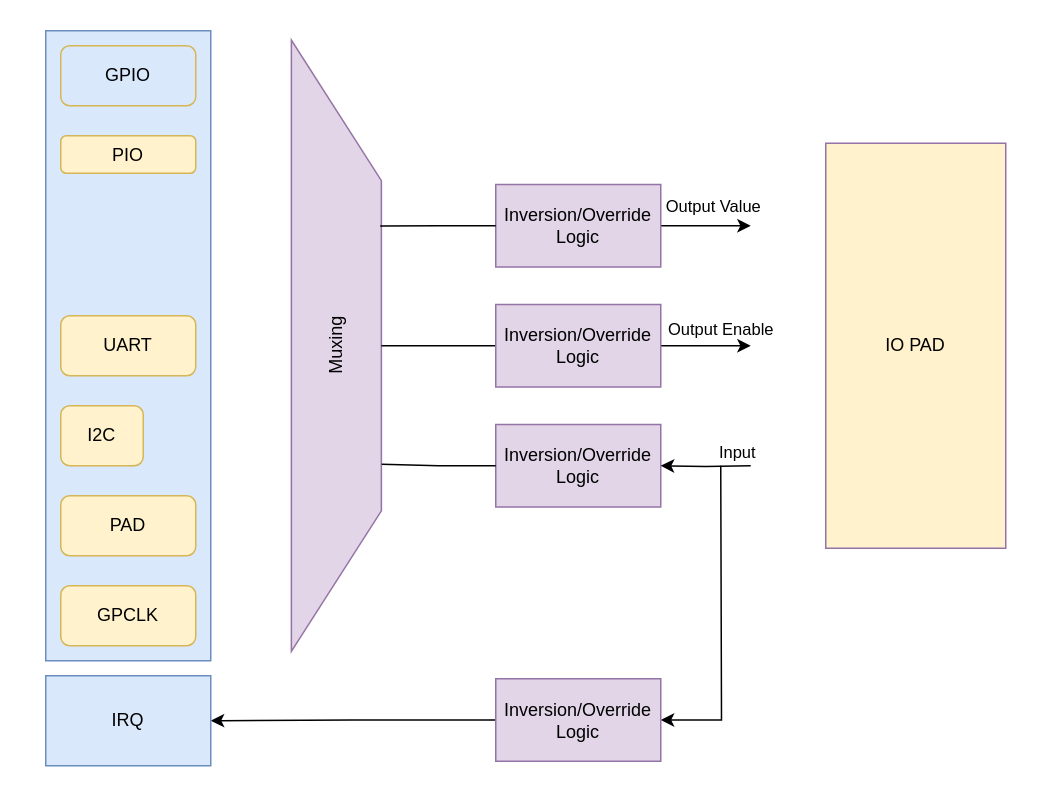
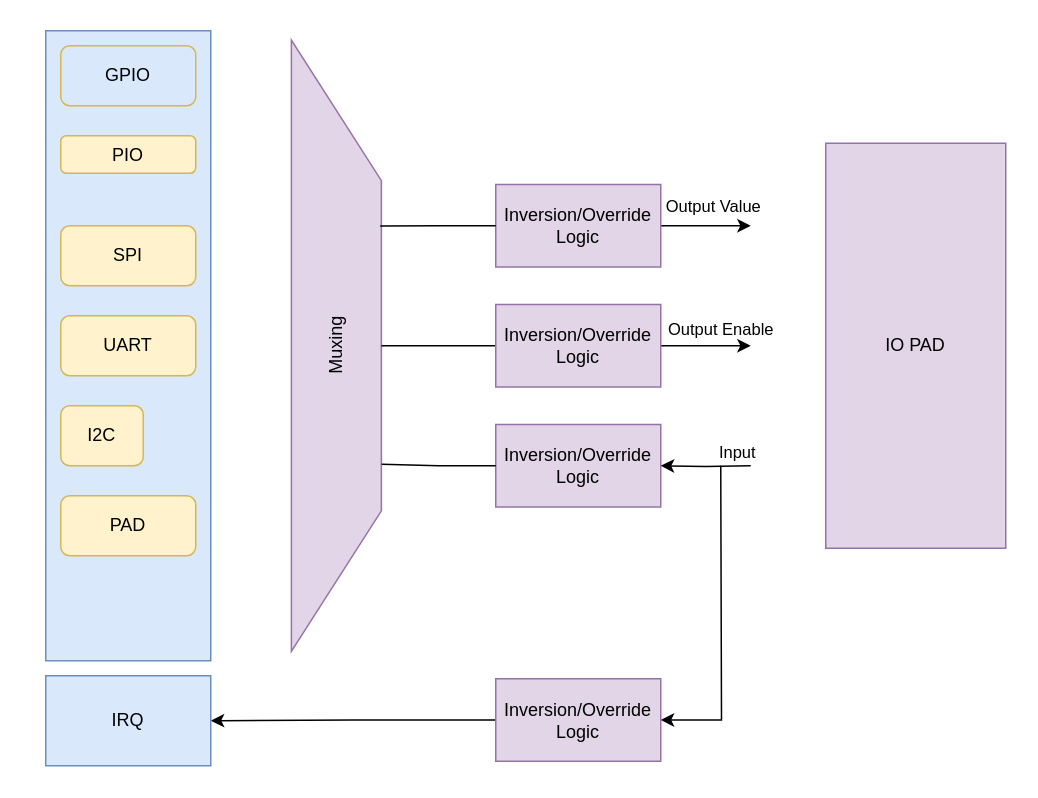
node "SPI": added
node "IO PAD": fillcolor #fff2cc -> #e1d5e7
node "GPCLK": removed
